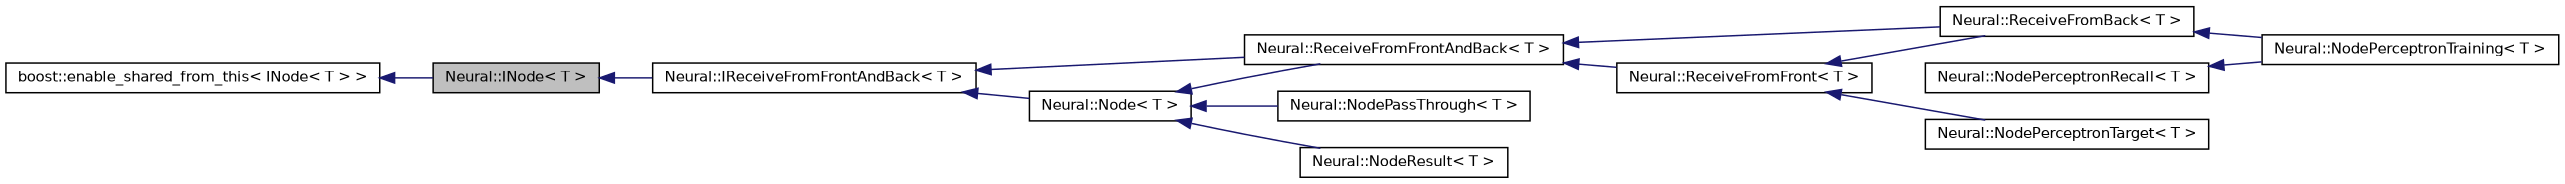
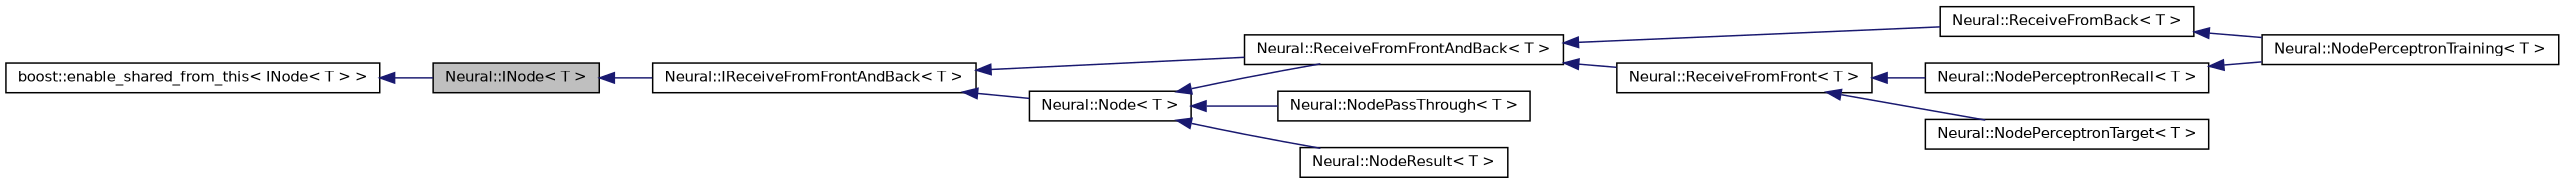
edge "Neural::ReceiveFromBack< T >" -> "Neural::ReceiveFromFront< T >": now "Neural::NodePerceptronRecall< T >" -> "Neural::ReceiveFromFront< T >"
